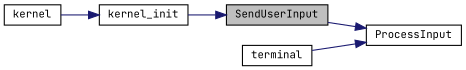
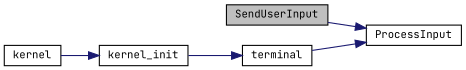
edge "kernel_init" -> "SendUserInput": now "kernel_init" -> "terminal"
